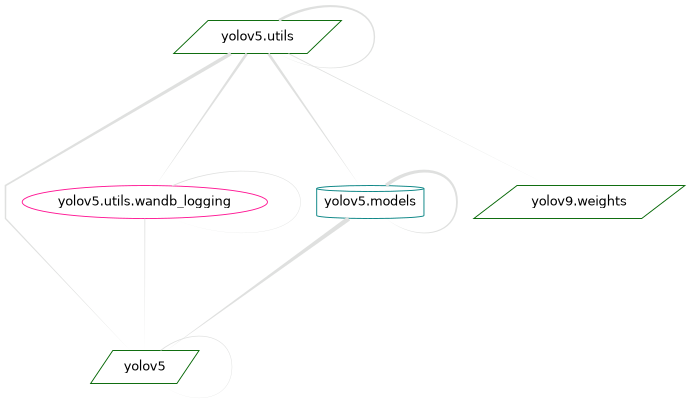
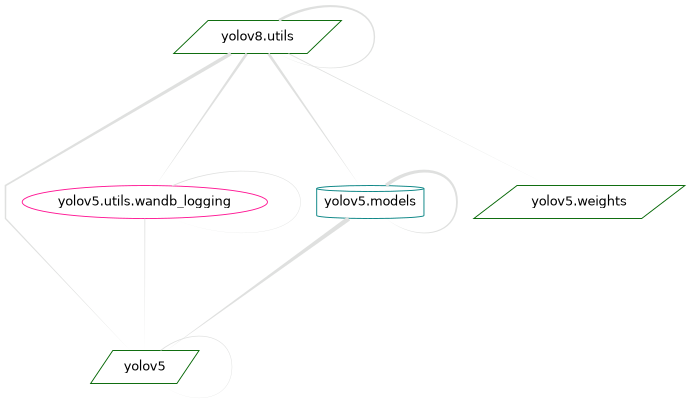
node "yolov5.utils": label "yolov5.utils" -> "yolov8.utils"
node "yolov9.weights": label "yolov9.weights" -> "yolov5.weights"
